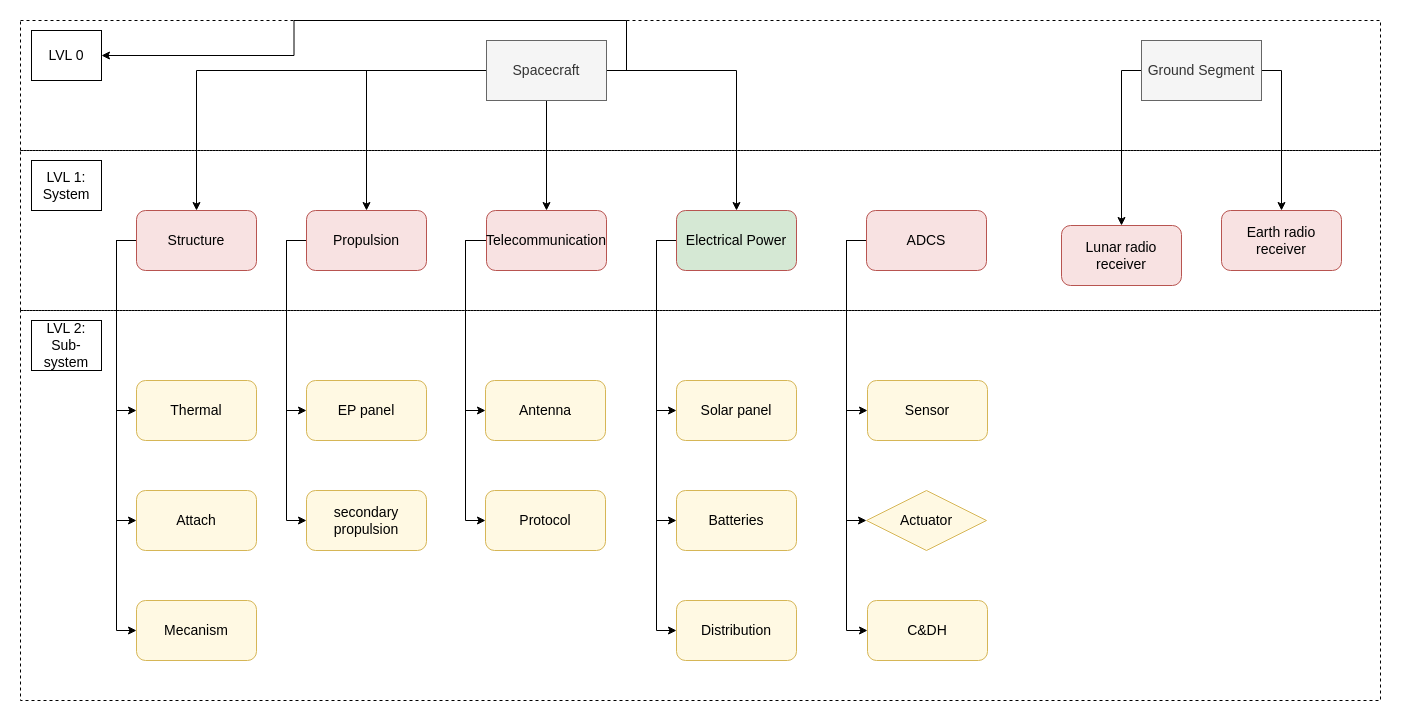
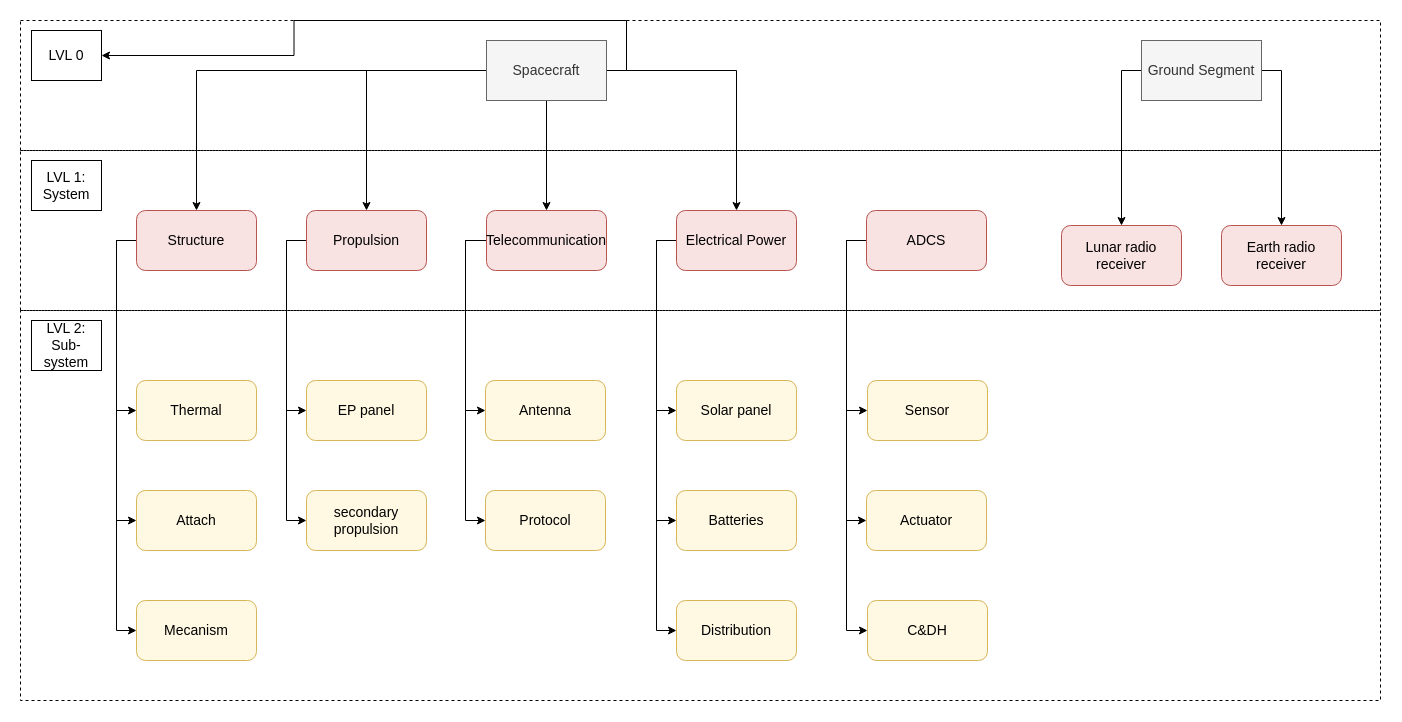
node "Electrical Power": fillcolor #d5e8d4 -> #f8e2e2
node "Earth radio receiver": moved (1282, 241) -> (1282, 256)
node "Actuator": shape diamond -> rounded rectangle
